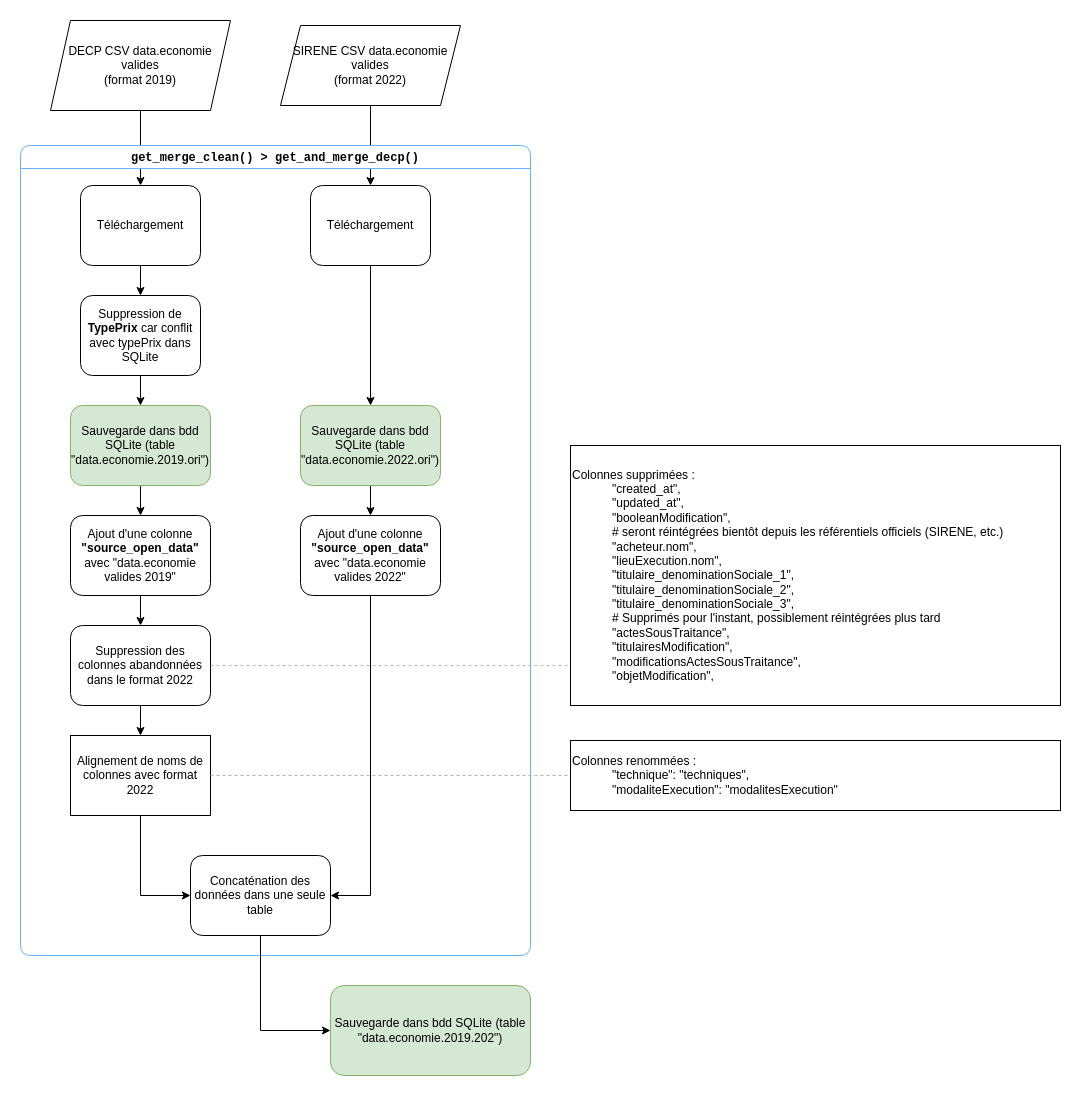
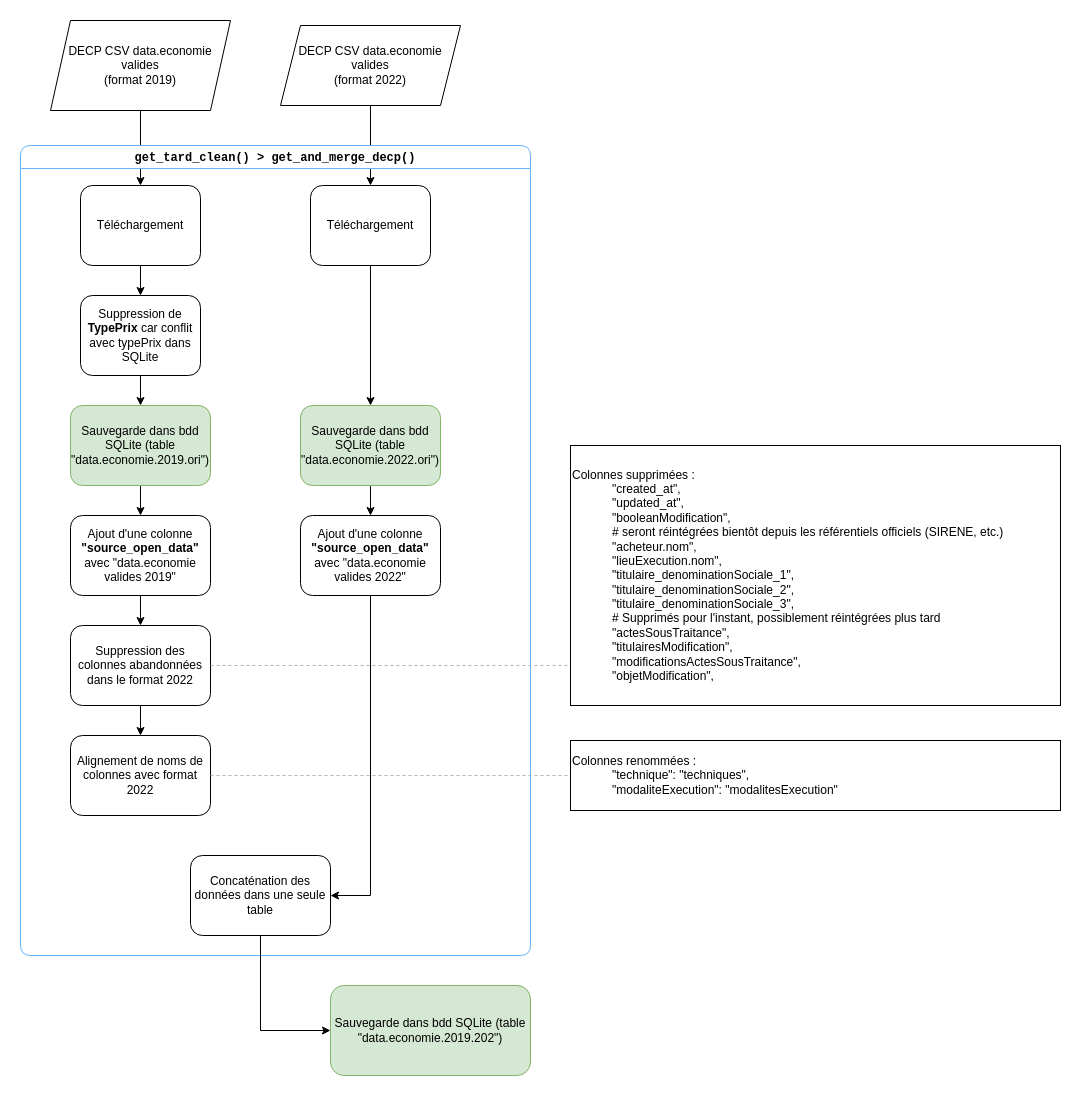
node "SIRENE CSV data.economie valides (format 2022)": label "SIRENE CSV data.economie valides (format 2022)" -> "DECP CSV data.economie valides (format 2022)"
node "get_merge_clean() > get_and_merge_decp()": label "get_merge_clean() > get_and_merge_decp()" -> "get_tard_clean() > get_and_merge_decp()"
node "Alignement de noms de colonnes avec format 2022": shape rectangle -> rounded rectangle
edge "Alignement de noms de colonnes avec format 2022" -> "Concaténation des données dans une seule table": removed
